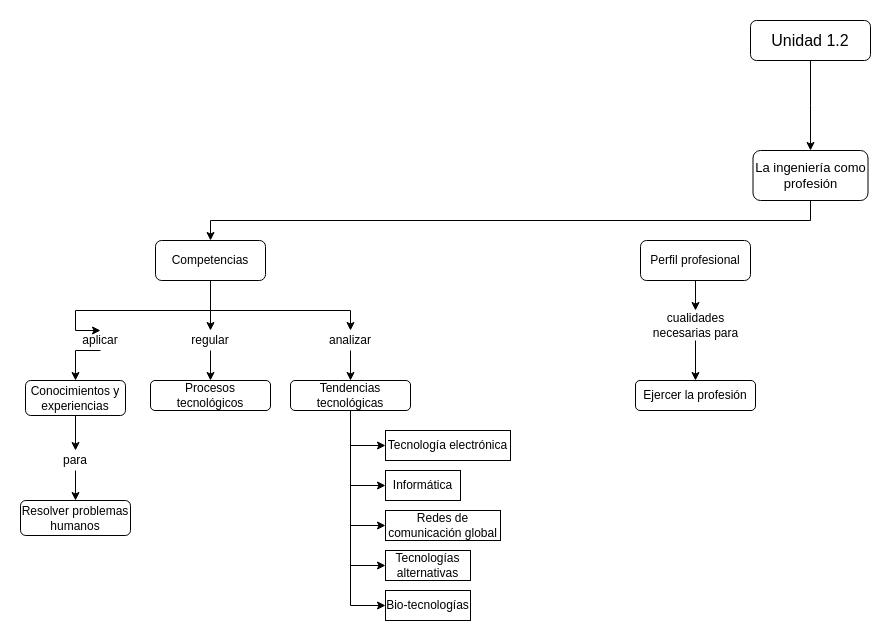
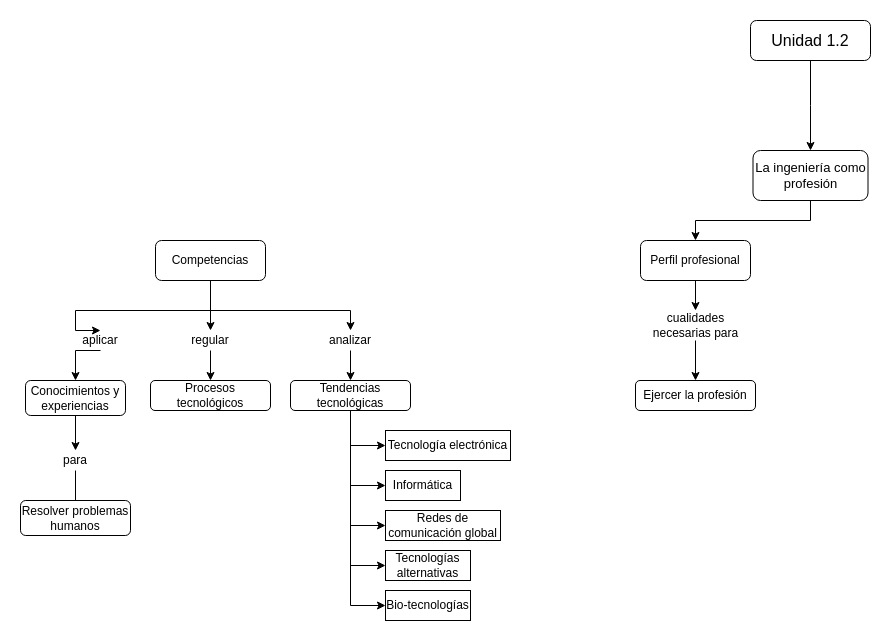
edge "La ingeniería como profesión" -> "Competencias": now "La ingeniería como profesión" -> "Perfil profesional"
edge "para" -> "Resolver problemas humanos": arrowhead classic -> none
